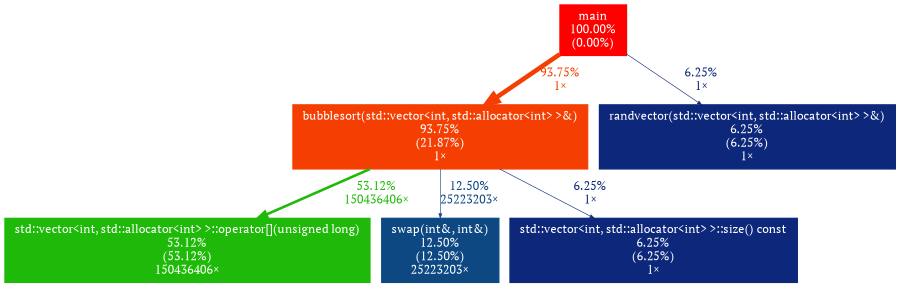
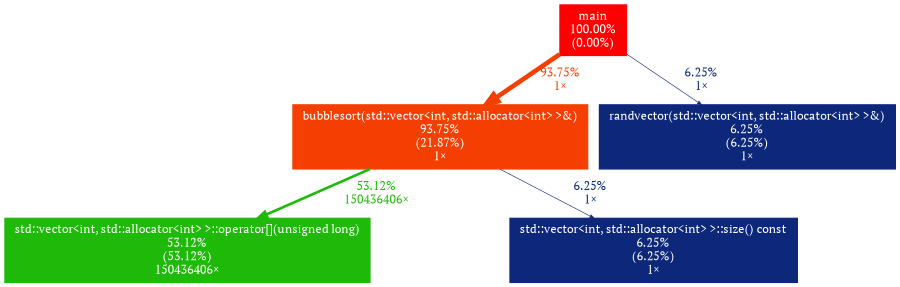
node "swap(int&, int&) 12.50% (12.50%) 25223203×": removed
